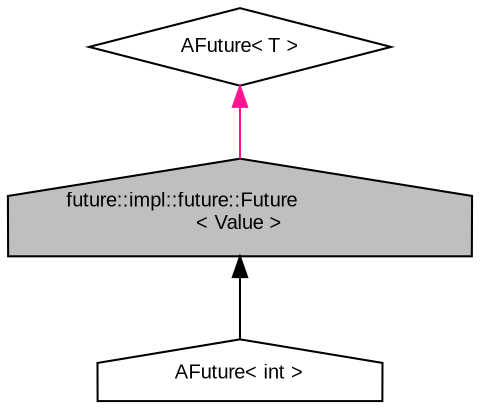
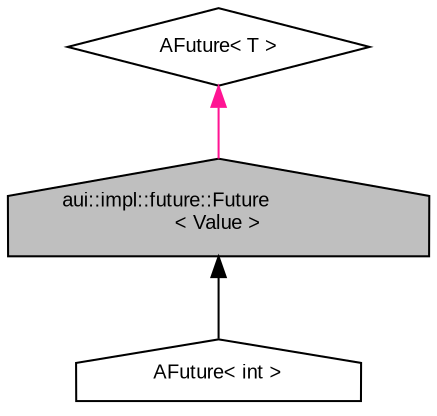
node "future::impl::future::Future < Value >": label "future::impl::future::Future < Value >" -> "aui::impl::future::Future < Value >"
